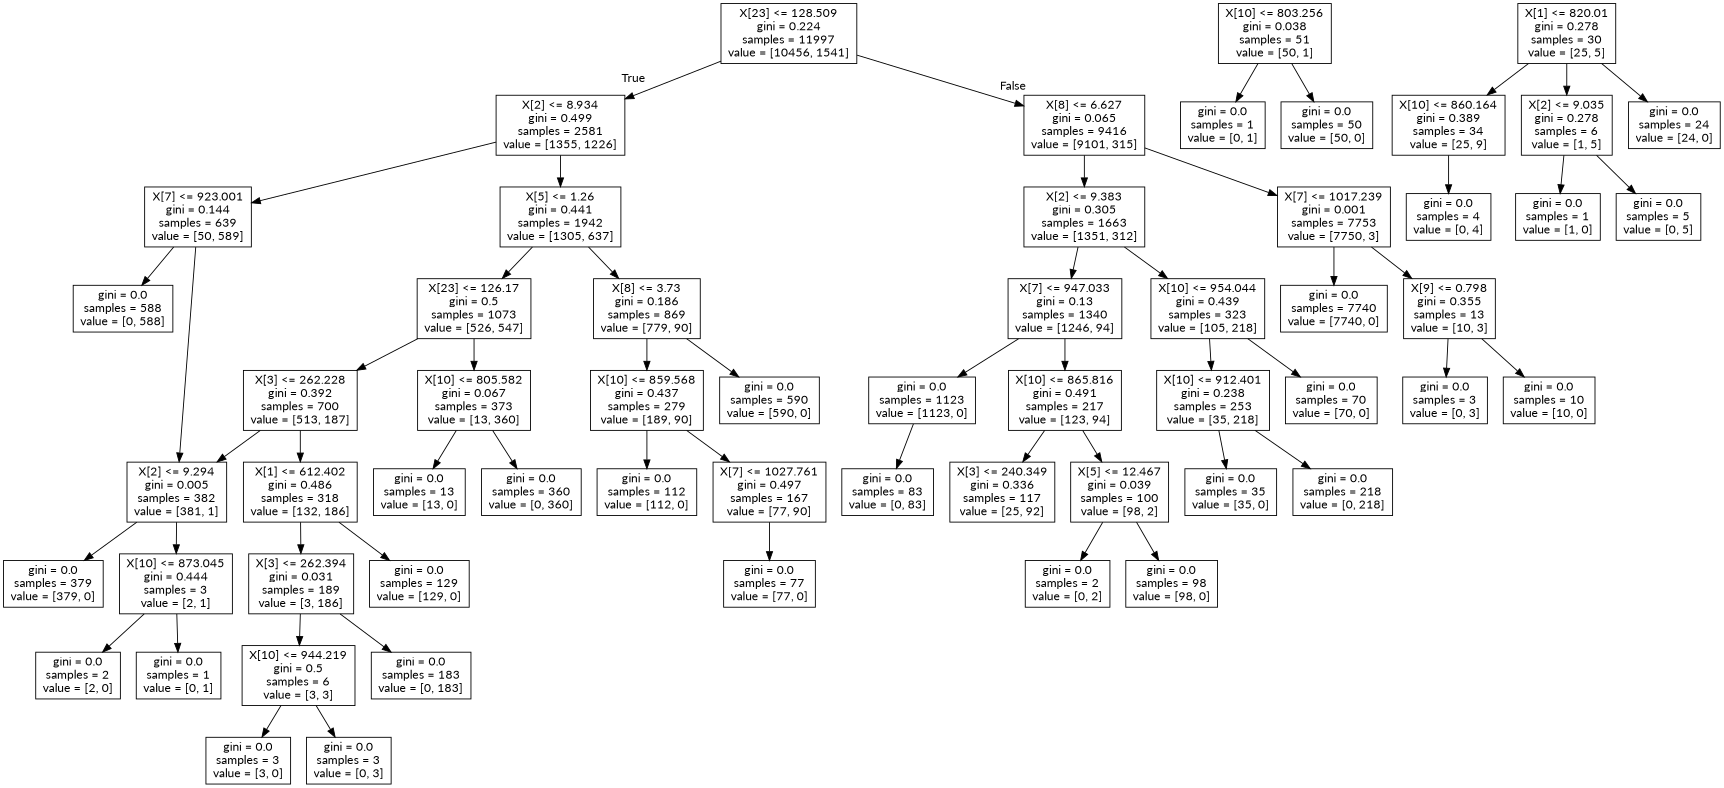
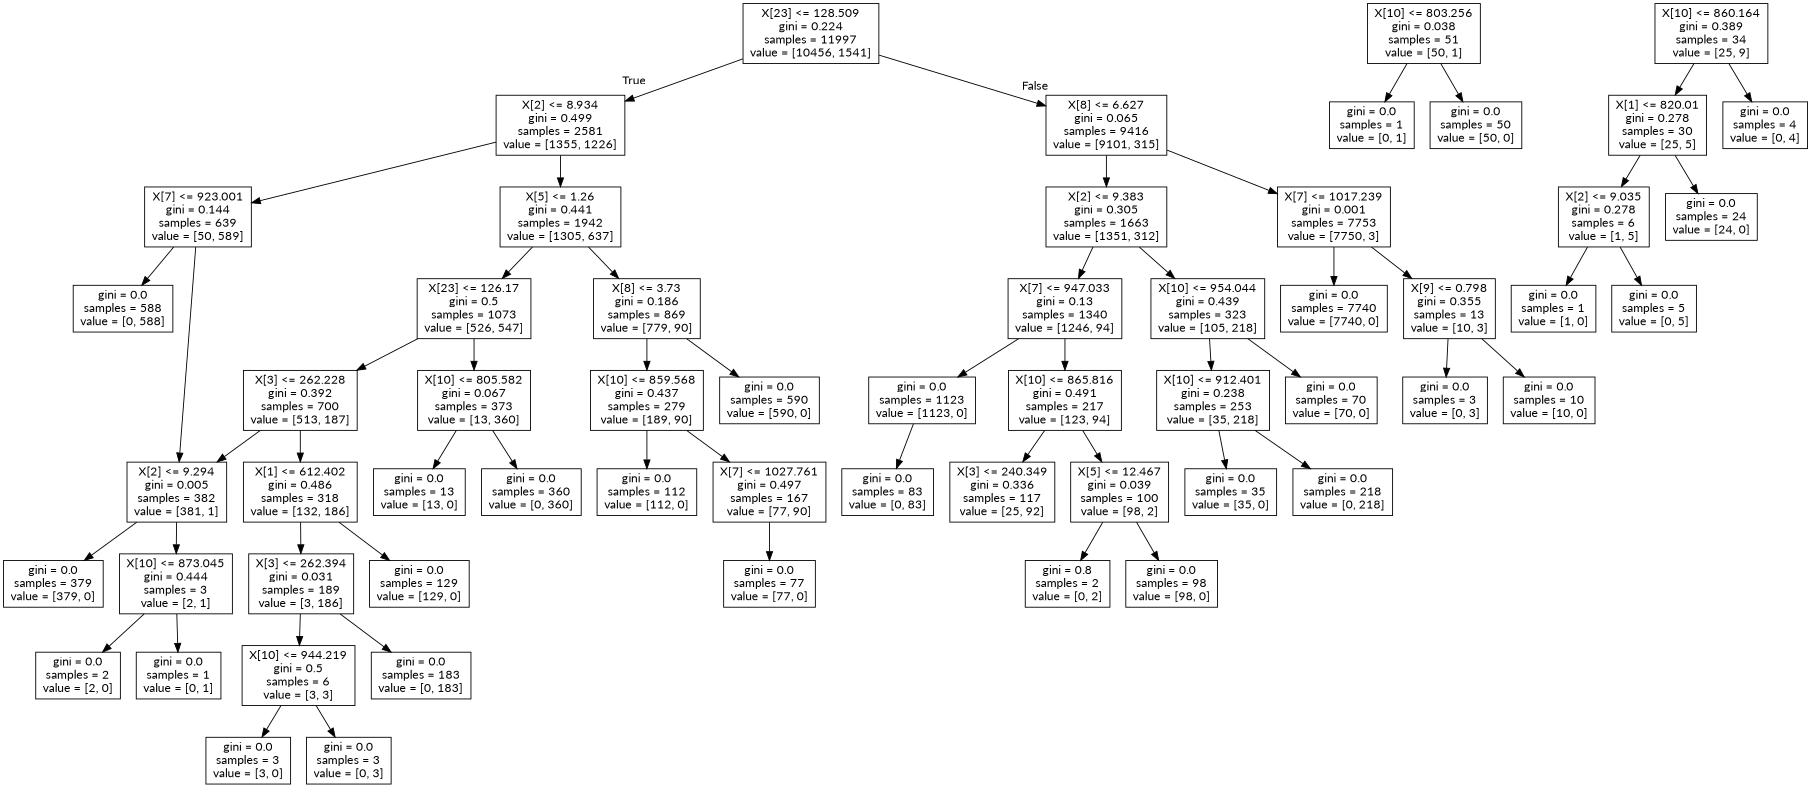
edge "X[1] <= 820.01 gini = 0.278 samples = 30 value = [25, 5]" -> "X[10] <= 860.164 gini = 0.389 samples = 34 value = [25, 9]": reversed
node "gini = 0.0 samples = 2 value = [0, 2]": label "gini = 0.0 samples = 2 value = [0, 2]" -> "gini = 0.8 samples = 2 value = [0, 2]"
